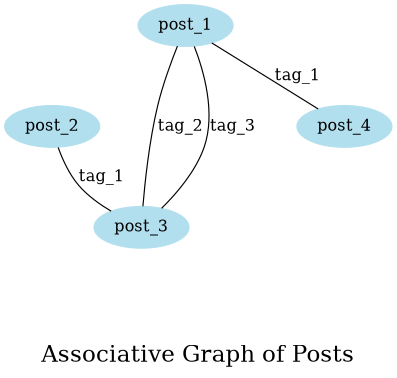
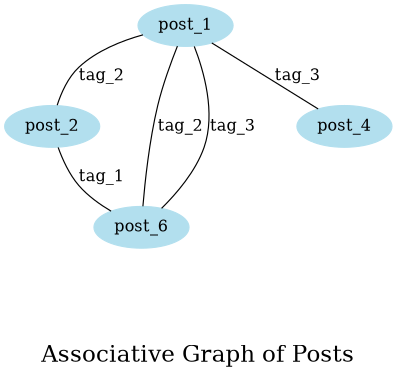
edge "post_1" -- "post_2": added, label "tag_2"
edge "post_1" -- "post_4": label "tag_1" -> "tag_3"
node "post_3": label "post_3" -> "post_6"
